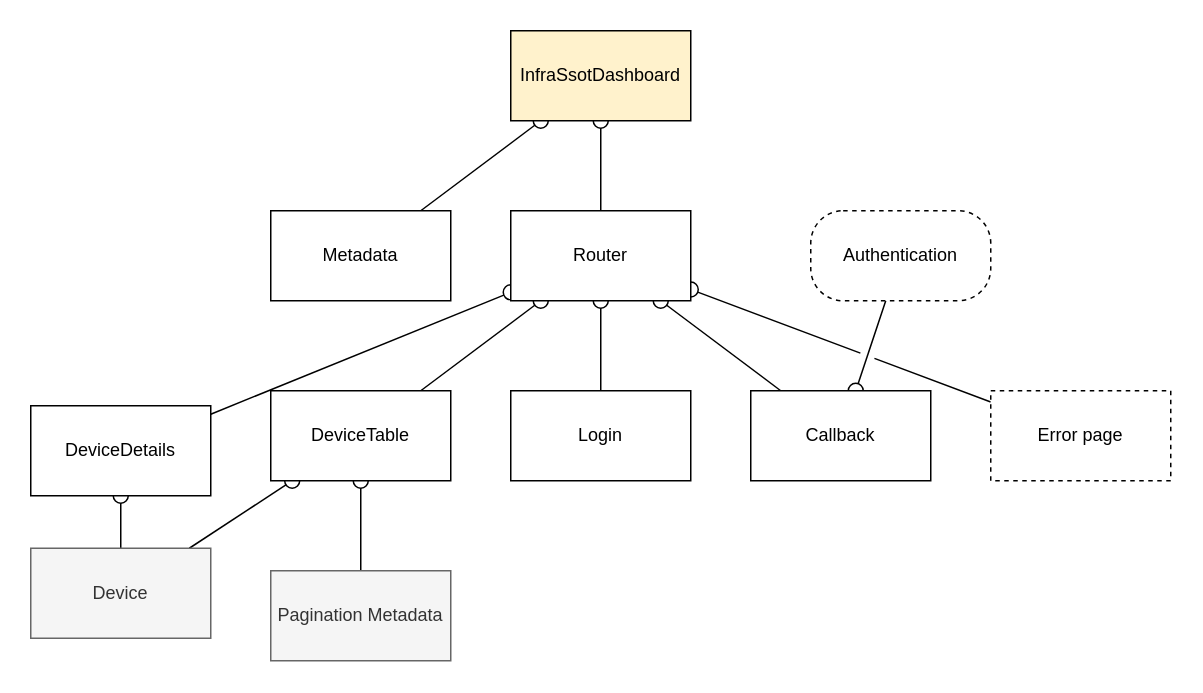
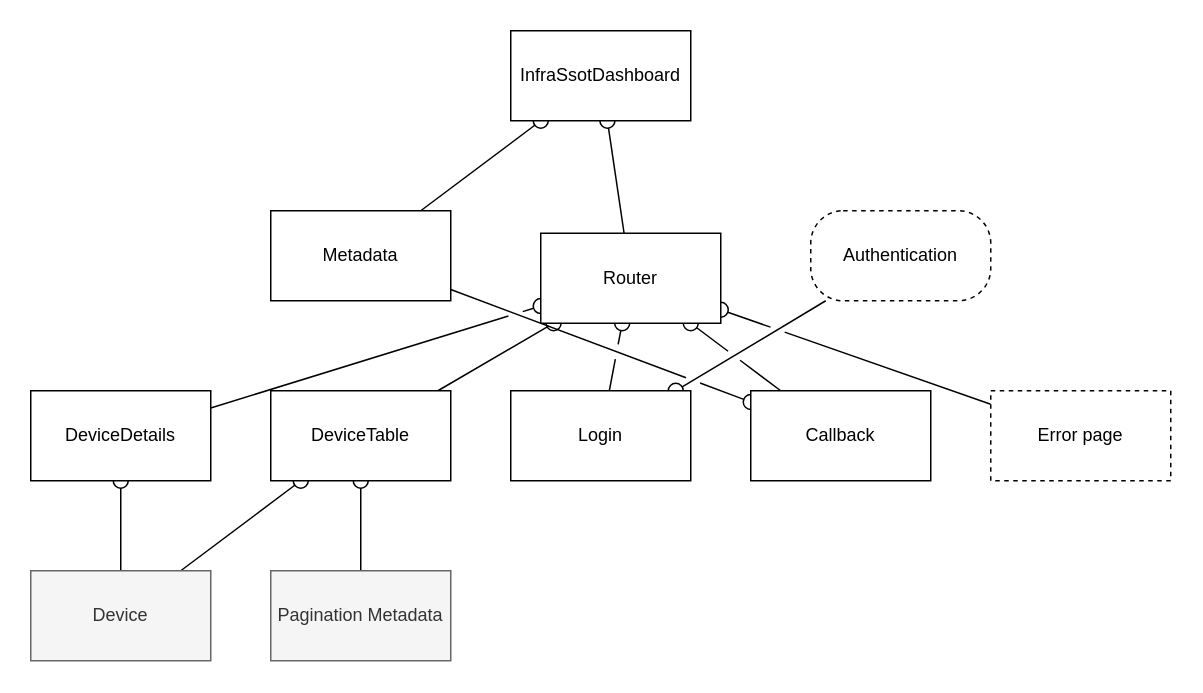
node "InfraSsotDashboard": fillcolor #fff2cc -> #ffffff
node "Router": moved (601, 256) -> (631, 278)
edge "Authentication" -> "Callback": now "Metadata" -> "Callback"
edge "Authentication" -> "Login": added
node "DeviceDetails": moved (121, 451) -> (121, 436)
node "Device": moved (121, 593) -> (121, 616)
